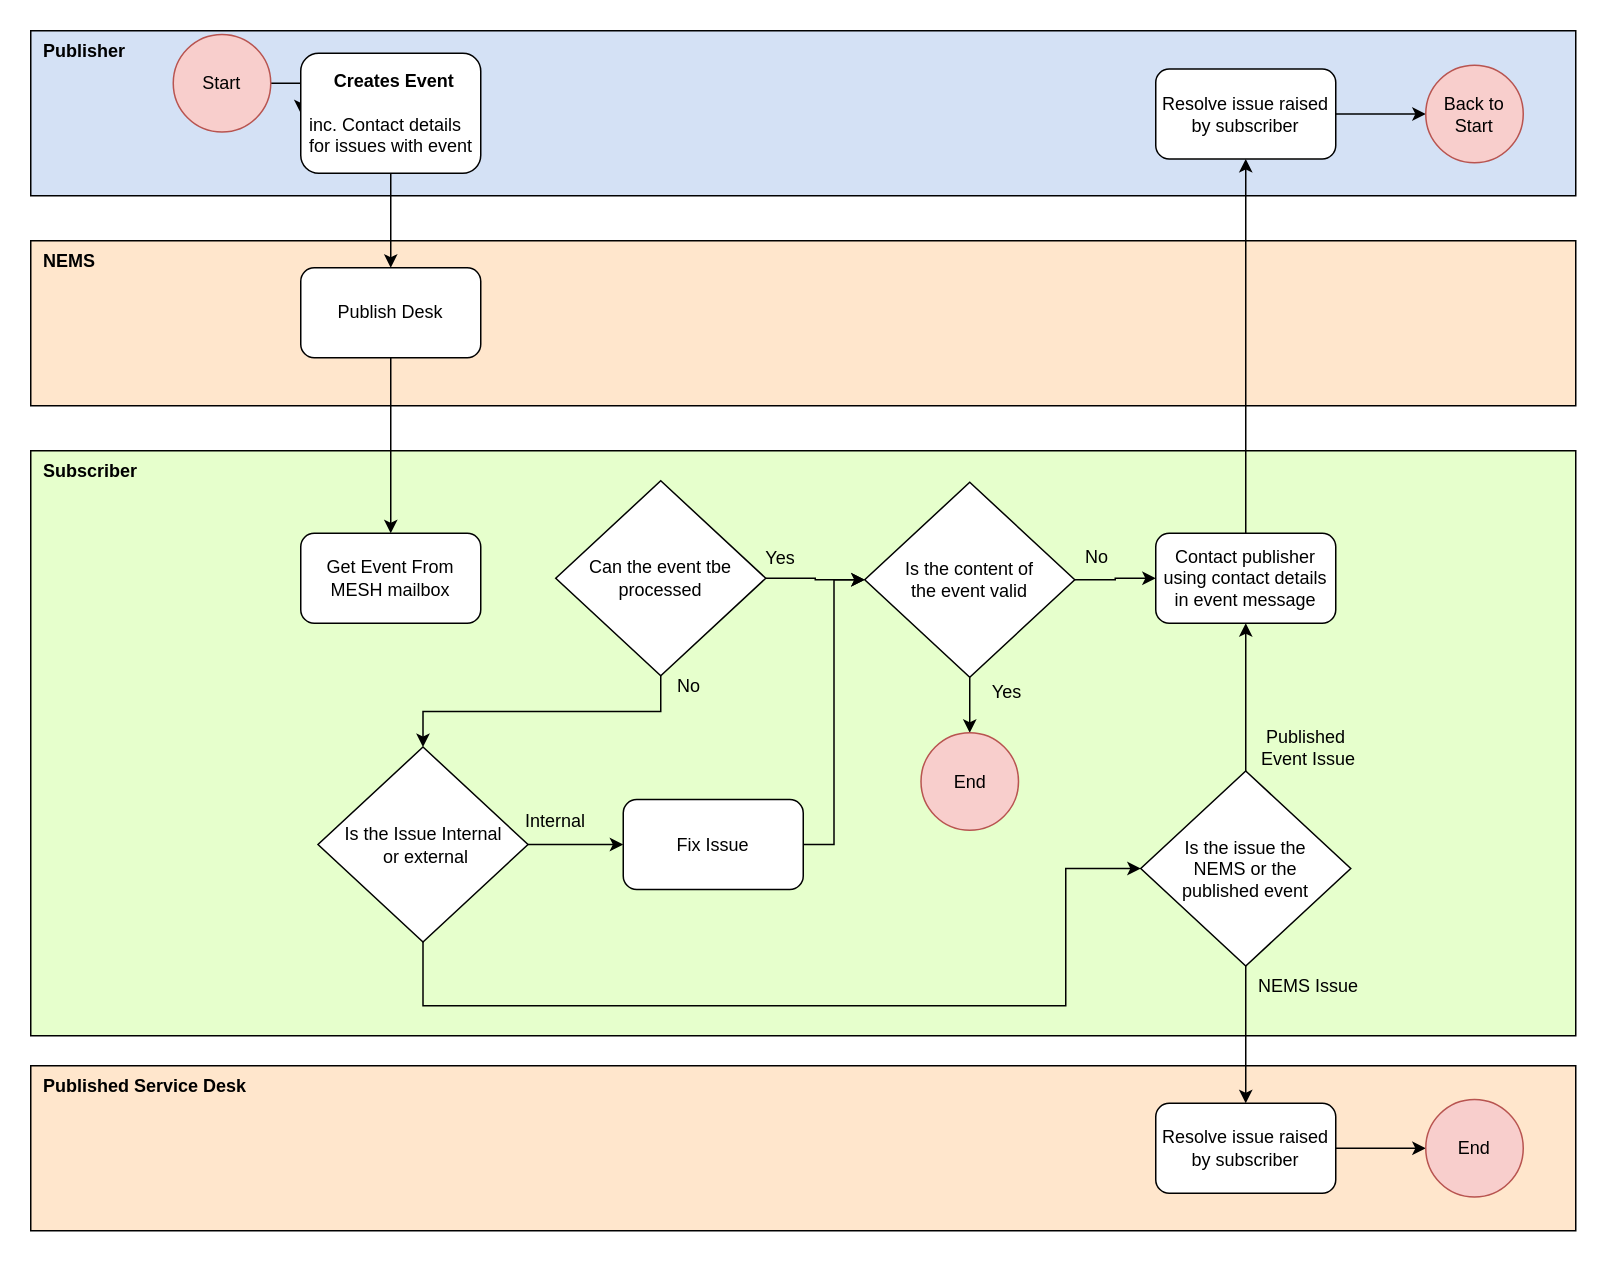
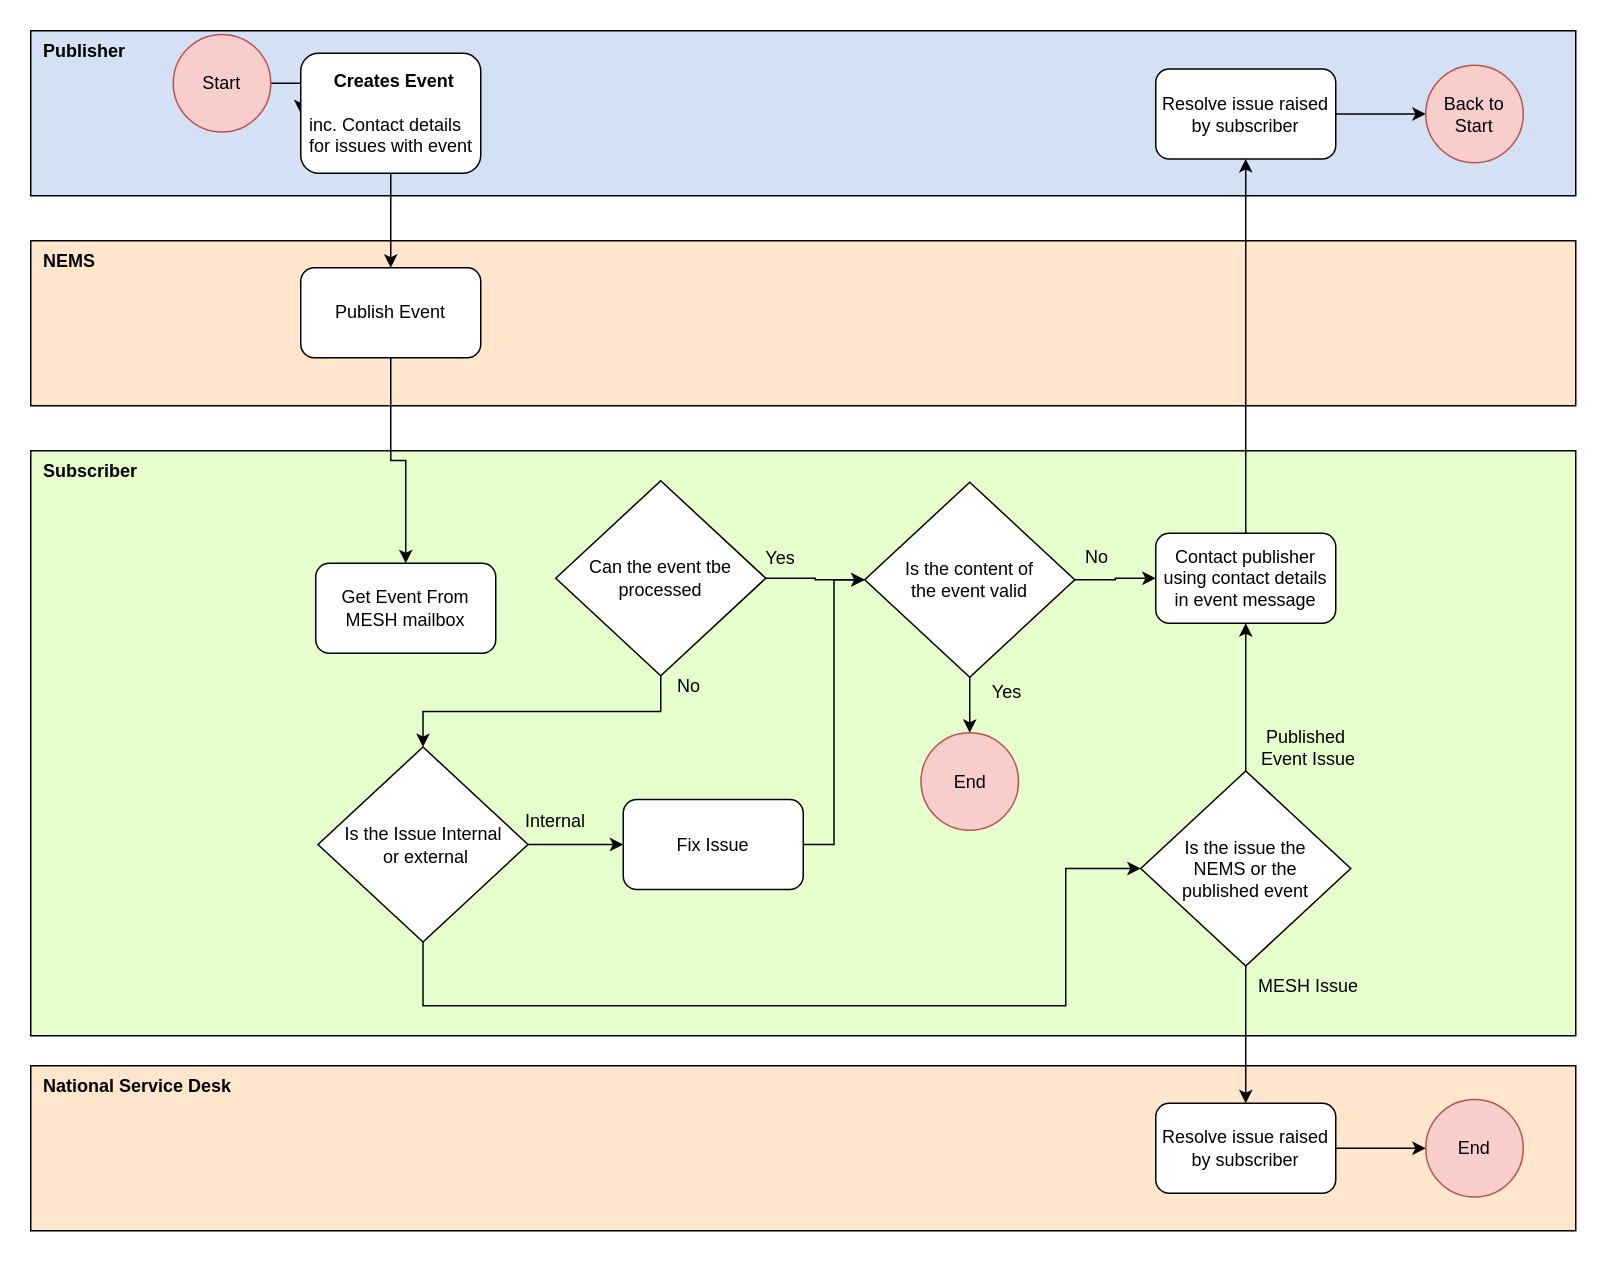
node "Publish Desk": label "Publish Desk" -> "Publish Event"
node "Get Event From MESH mailbox": moved (391, 578) -> (406, 608)
node "NEMS Issue": label "NEMS Issue" -> "MESH Issue"
node "Published Service Desk": label "Published Service Desk" -> "National Service Desk"
